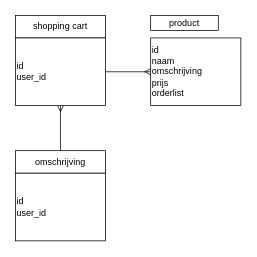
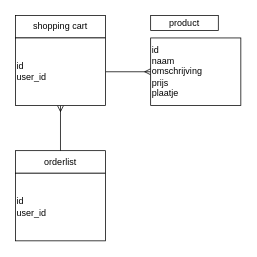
node "id naam omschrijving prijs orderlist": label "id naam omschrijving prijs orderlist" -> "id naam omschrijving prijs plaatje"
node "omschrijving": label "omschrijving" -> "orderlist"
